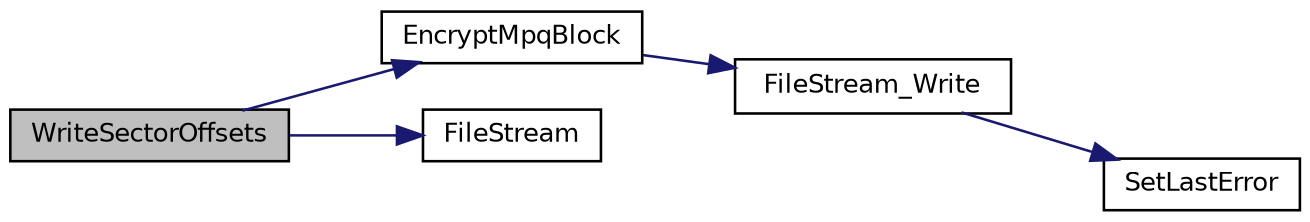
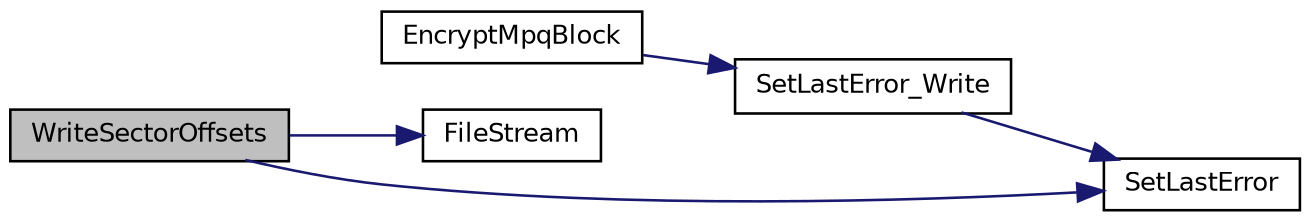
node "FileStream_Write": label "FileStream_Write" -> "SetLastError_Write"
edge "WriteSectorOffsets" -> "EncryptMpqBlock": now "WriteSectorOffsets" -> "SetLastError"
